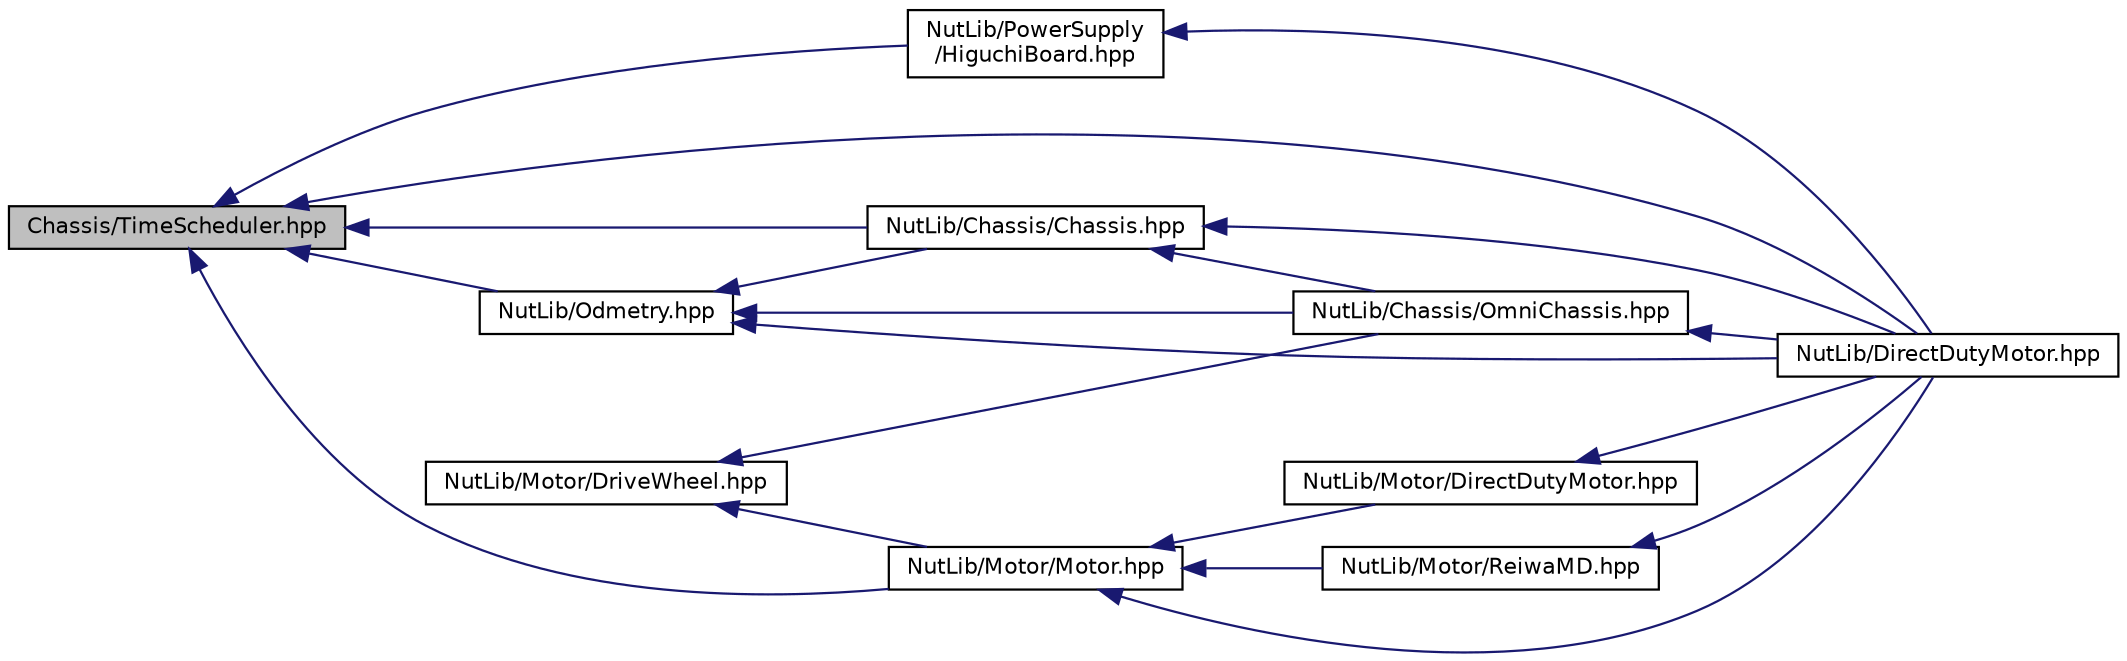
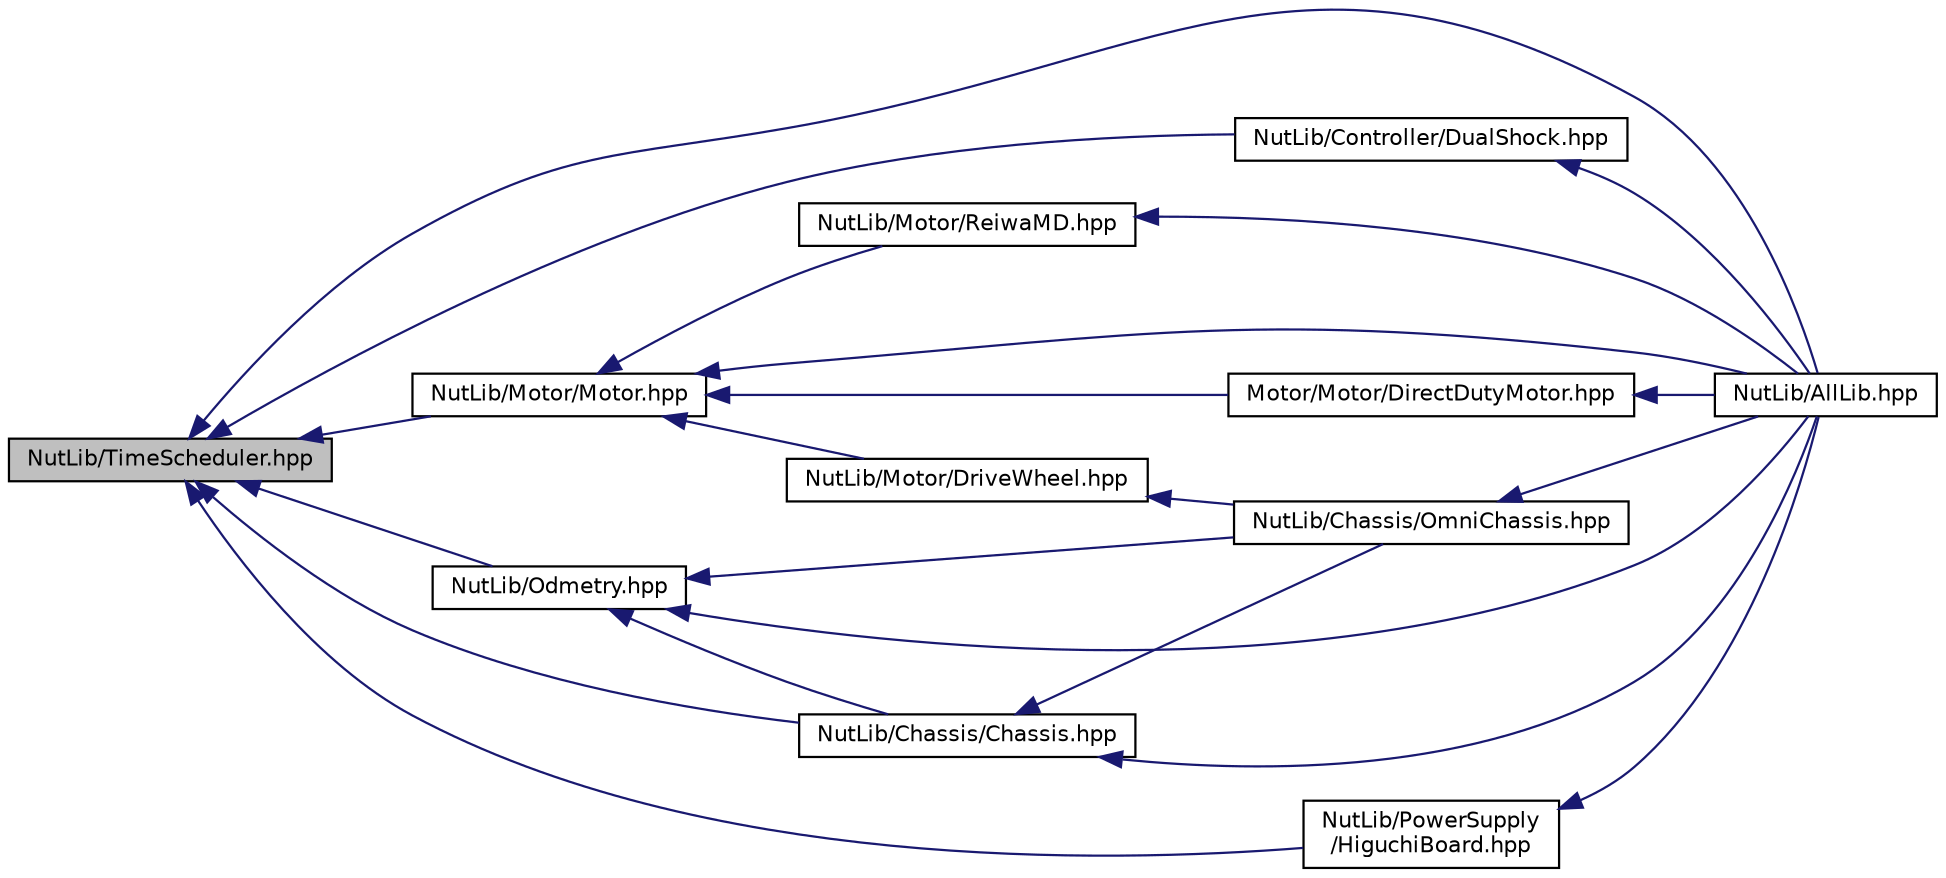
node "NutLib/Controller/DualShock.hpp": added
node "Chassis/TimeScheduler.hpp": label "Chassis/TimeScheduler.hpp" -> "NutLib/TimeScheduler.hpp"
node "NutLib/DirectDutyMotor.hpp": label "NutLib/DirectDutyMotor.hpp" -> "NutLib/AllLib.hpp"
node "NutLib/Motor/DirectDutyMotor.hpp": label "NutLib/Motor/DirectDutyMotor.hpp" -> "Motor/Motor/DirectDutyMotor.hpp"
edge "NutLib/Motor/Motor.hpp" -> "NutLib/Motor/DriveWheel.hpp": reversed
